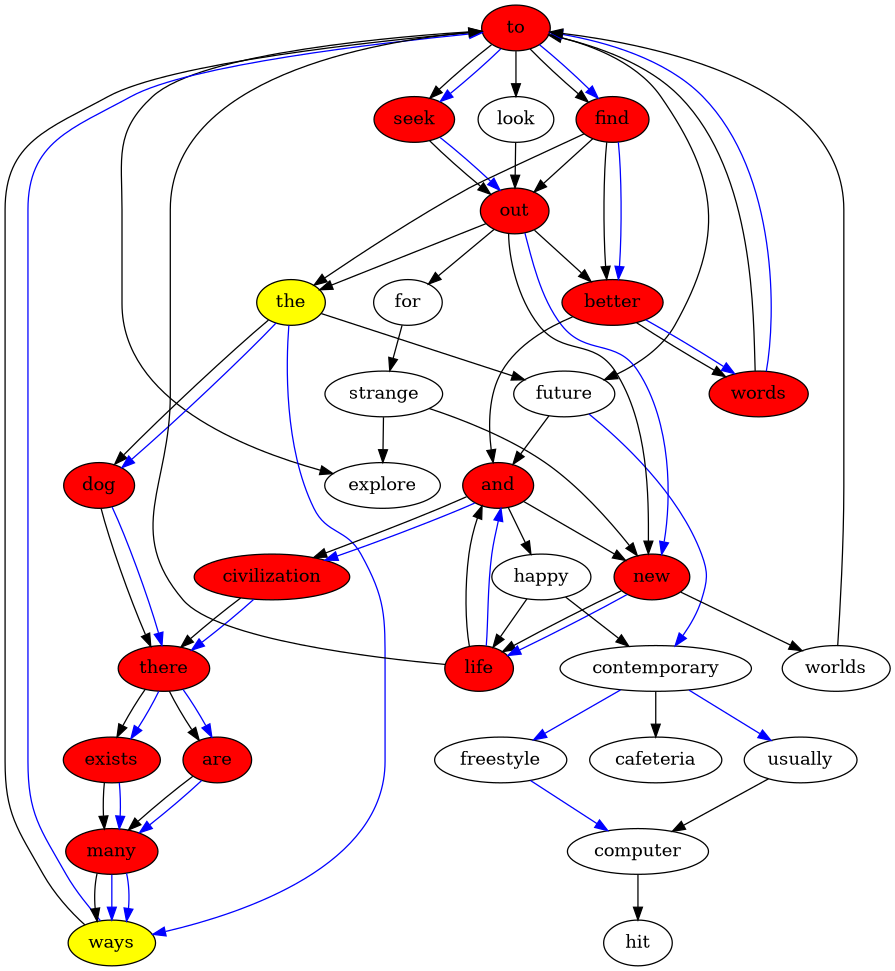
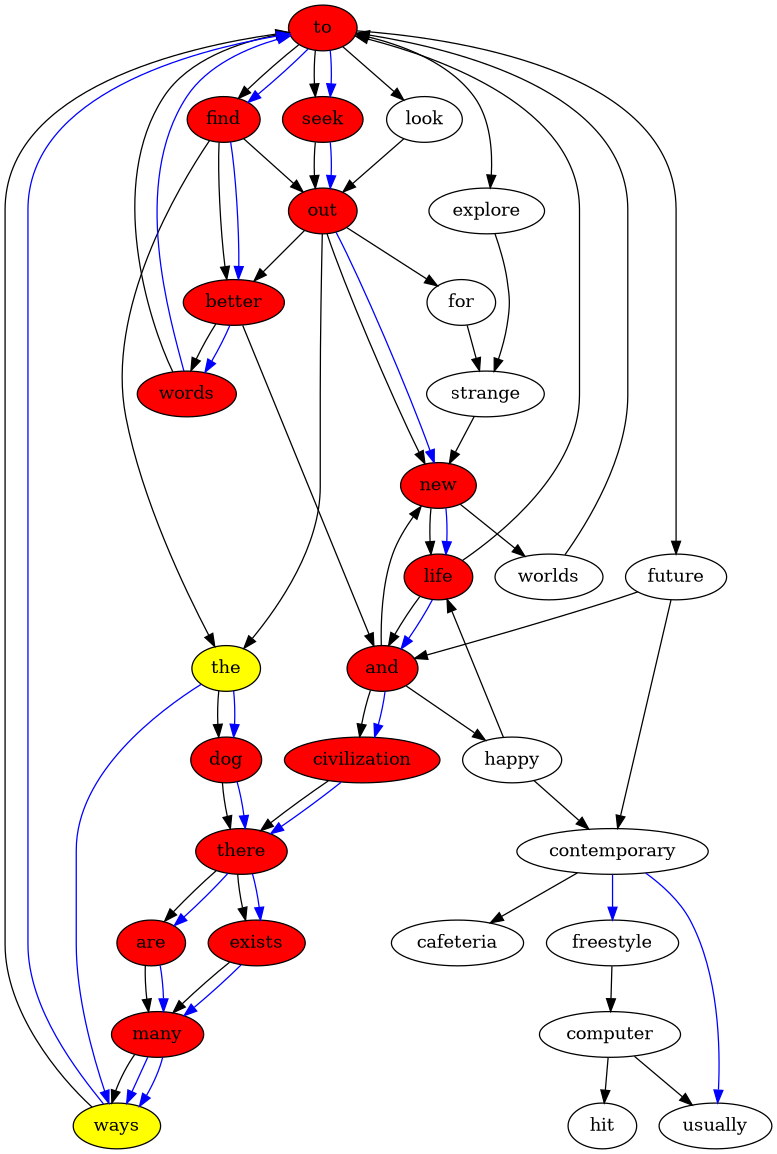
edge "the" -> "future": removed
edge "strange" -> "explore": reversed
edge "future" -> "contemporary": color blue -> black
edge "freestyle" -> "computer": color blue -> black
edge "usually" -> "computer": reversed
